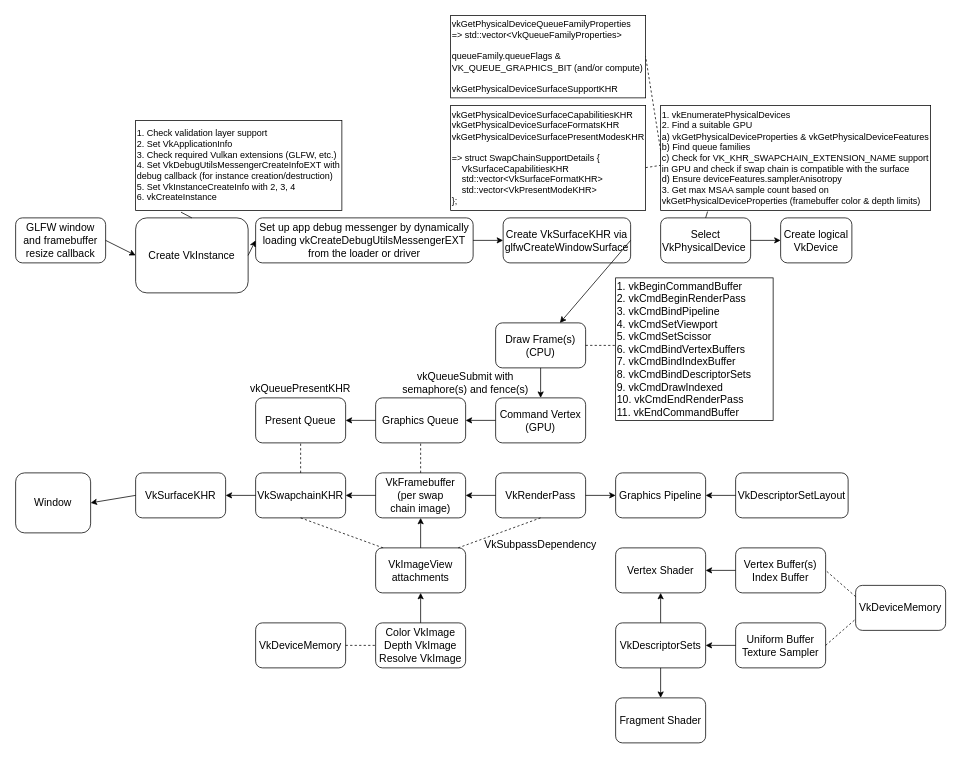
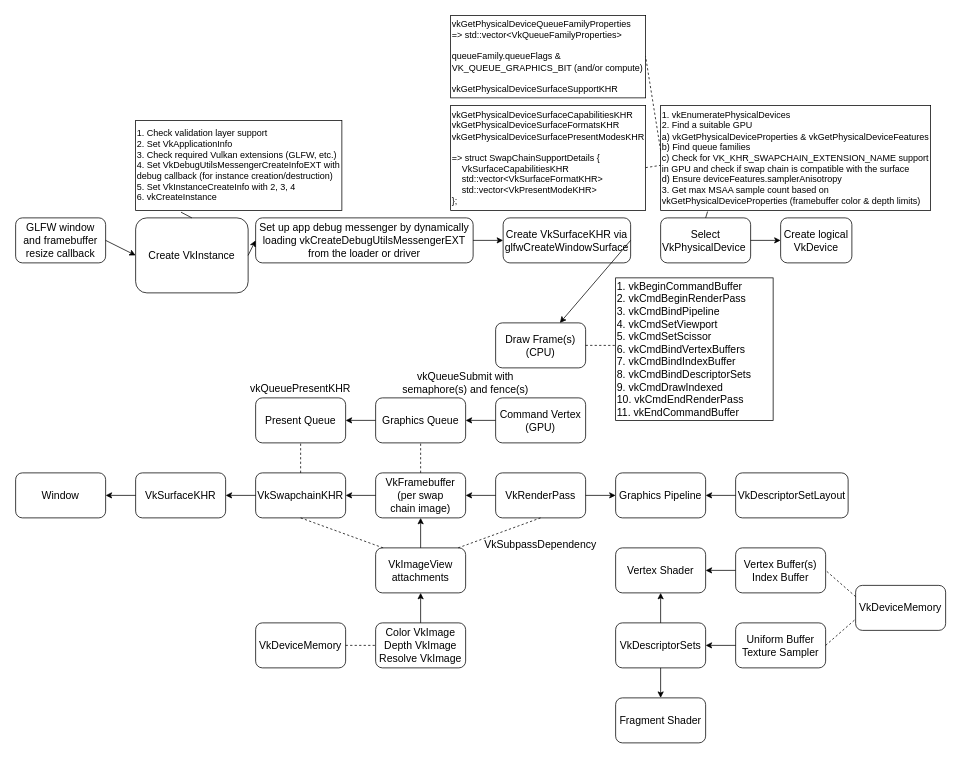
edge "Draw Frame(s) (CPU)" -> "Command Vertex (GPU)": removed
node "Window": size 75x60 -> 90x45
